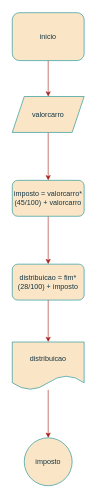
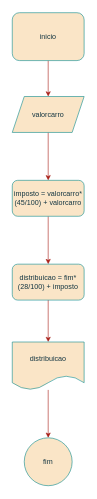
node "imposto": label "imposto" -> "fim"
